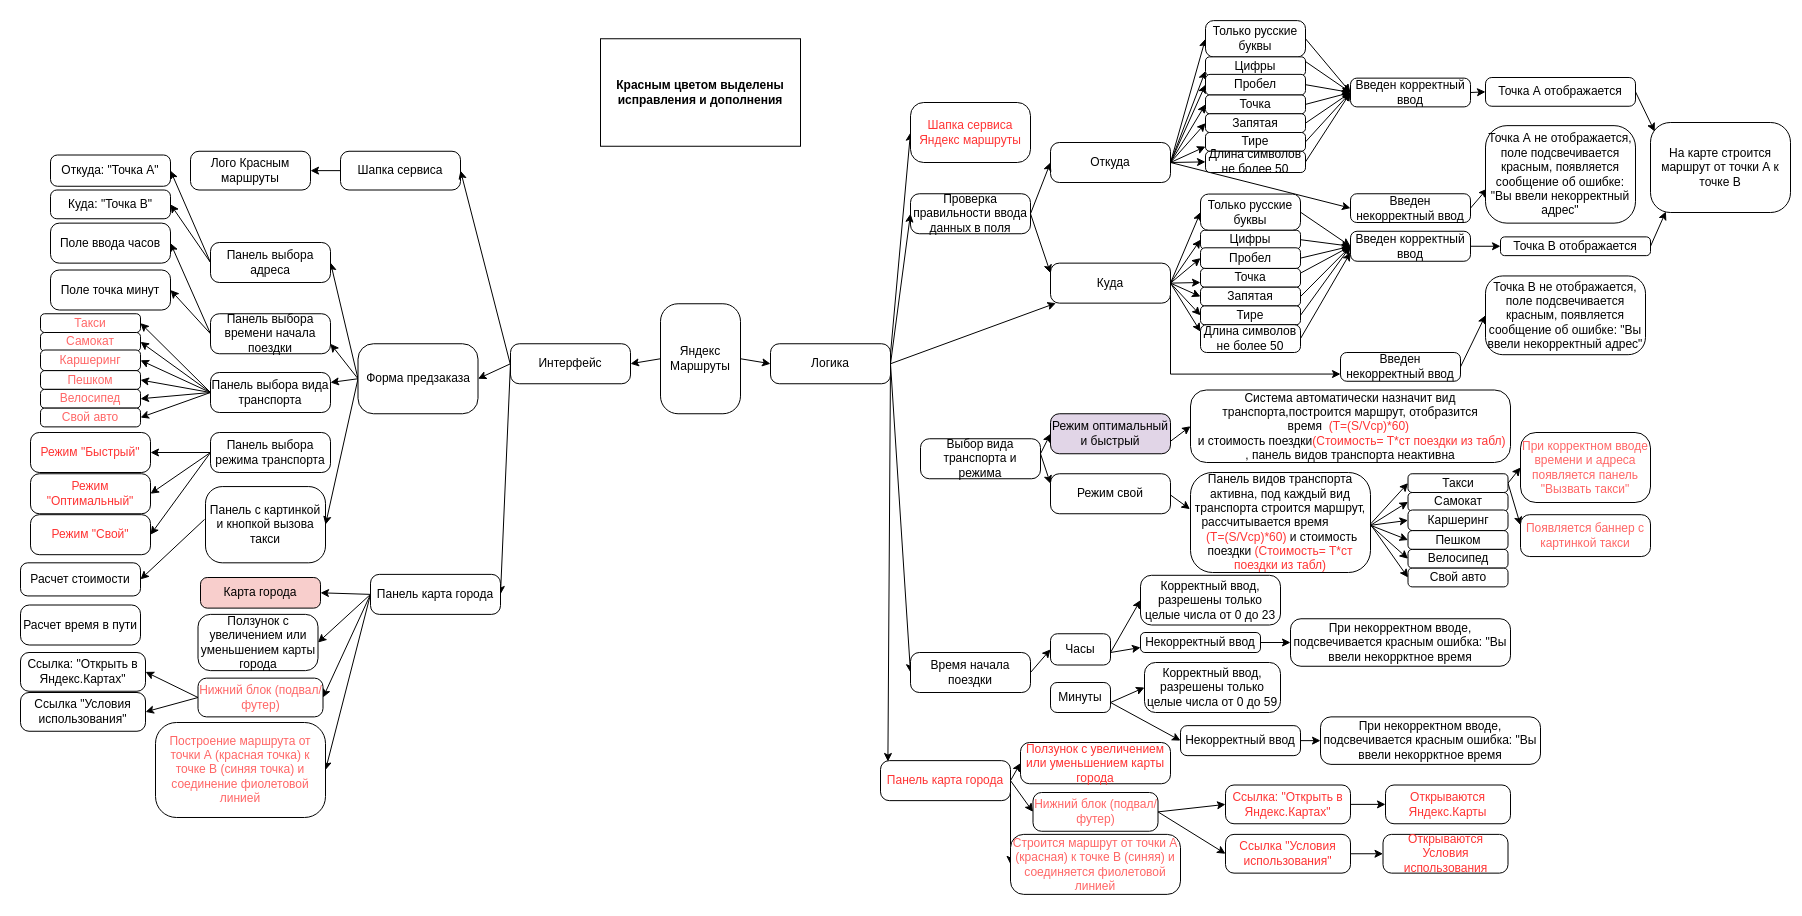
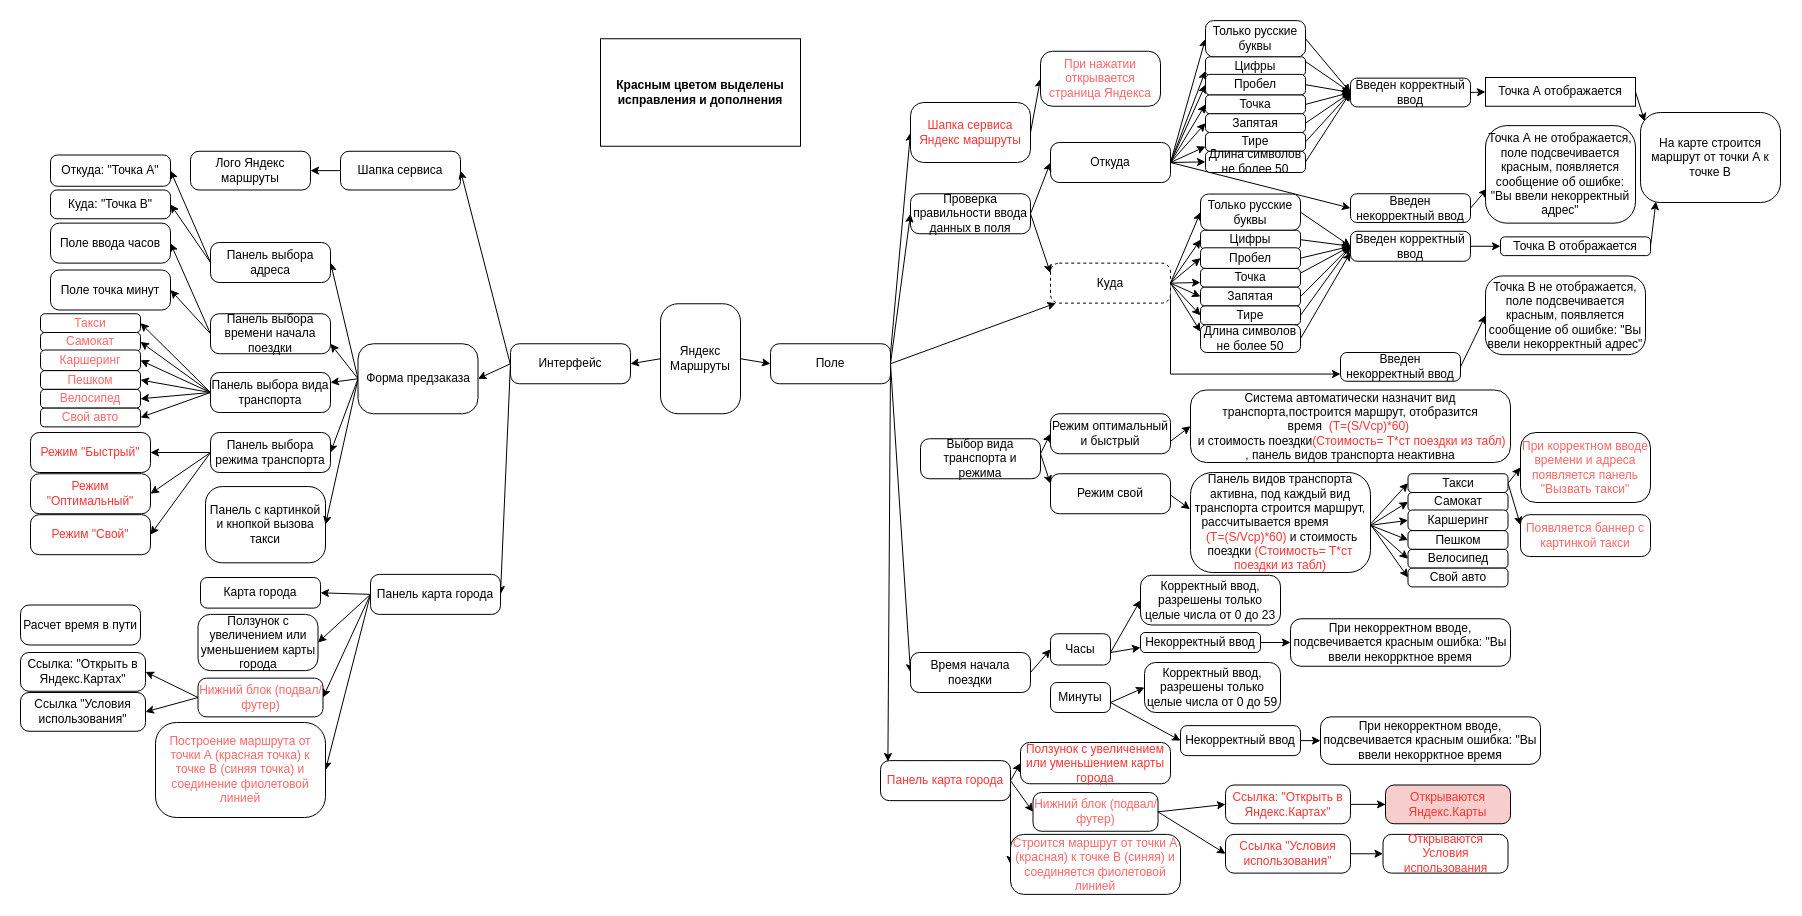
node "При нажатии открывается страница Яндекса": added
node "Точка А отображается": shape rounded rectangle -> rectangle
edge "Шапка сервиса Яндекс маршруты" -> "При нажатии открывается страница Яндекса": added
node "На карте строится маршрут от точки А к точке В": moved (1721, 168) -> (1711, 158)
node "Лого Красным маршруты": label "Лого Красным маршруты" -> "Лого Яндекс маршруты"
node "Куда": style solid -> dashed
node "Логика": label "Логика" -> "Поле"
edge "Форма предзаказа" -> "Панель выбора режима транспорта": added
node "Режим оптимальный и быстрый": fillcolor #e1d5e7 -> #ffffff
edge "Панель с картинкой и кнопкой вызова такси" -> "Расчет стоимости": removed
node "Расчет стоимости": removed
node "Карта города": fillcolor #f8cecc -> #ffffff
node "Открываются Яндекс.Карты": fillcolor #ffffff -> #f8cecc
